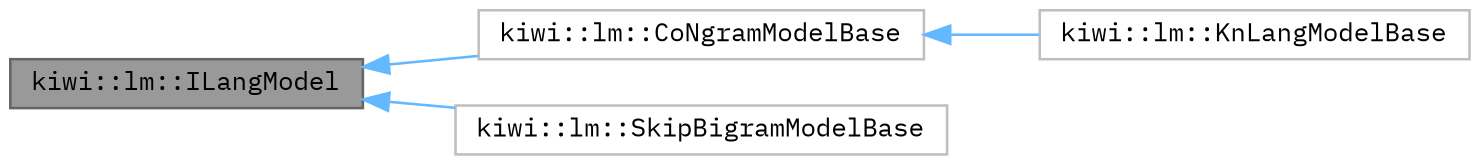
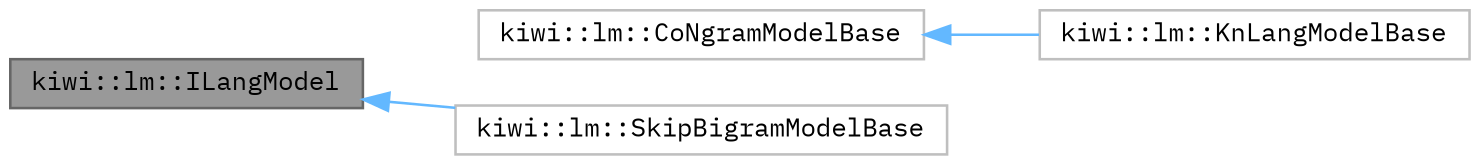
edge "kiwi::lm::CoNgramModelBase" -> "kiwi::lm::ILangModel": removed
